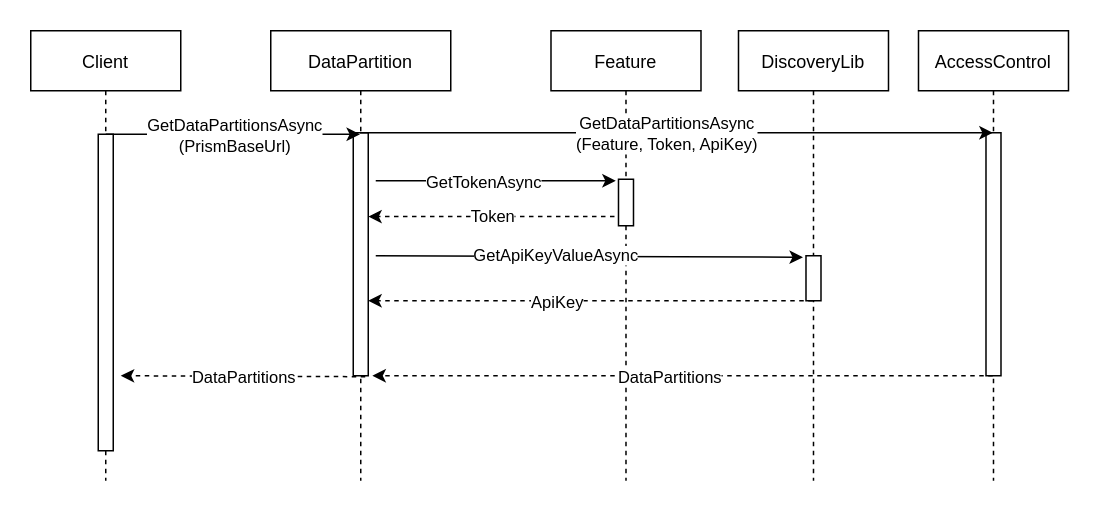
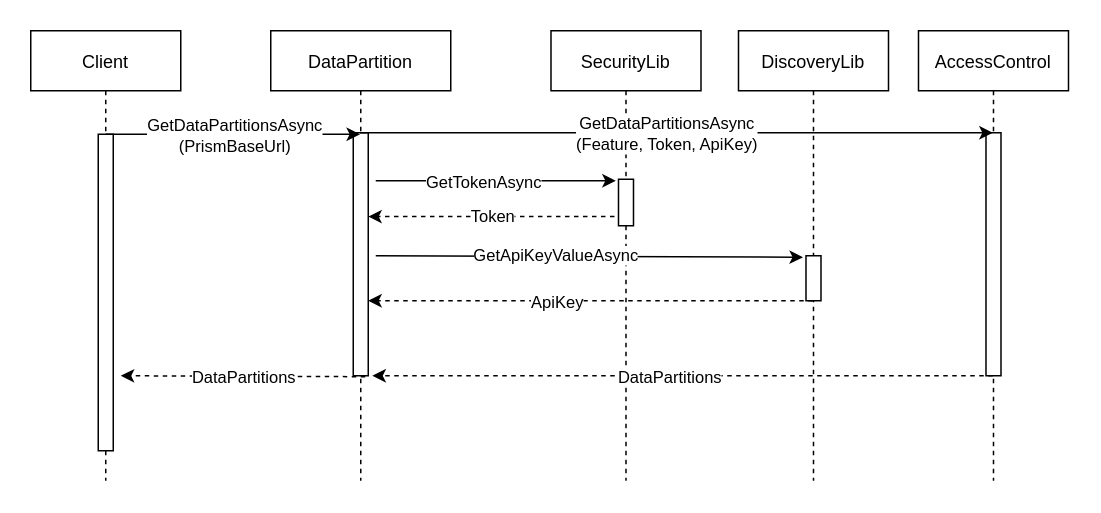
node "Feature": label "Feature" -> "SecurityLib"
